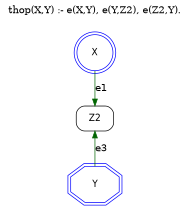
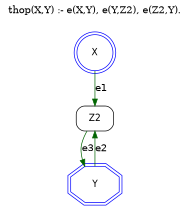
edge "Z2" -> "Y": added, label "e3"
edge "Y" -> "Z2": label "e3" -> "e2"
